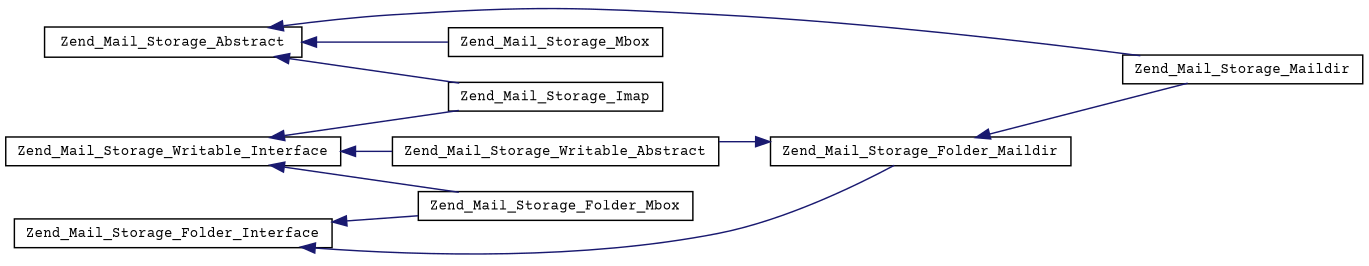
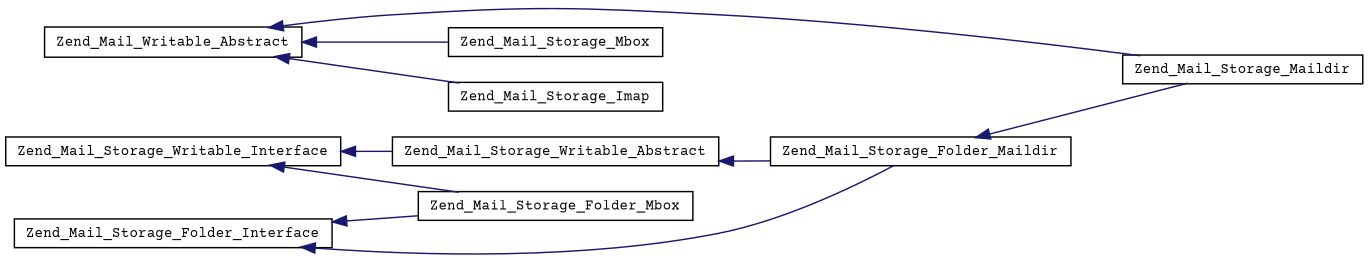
node "Zend_Mail_Storage_Abstract": label "Zend_Mail_Storage_Abstract" -> "Zend_Mail_Writable_Abstract"
edge "Zend_Mail_Storage_Imap" -> "Zend_Mail_Storage_Writable_Interface": removed
edge "Zend_Mail_Storage_Writable_Abstract" -> "Zend_Mail_Storage_Folder_Maildir": reversed
